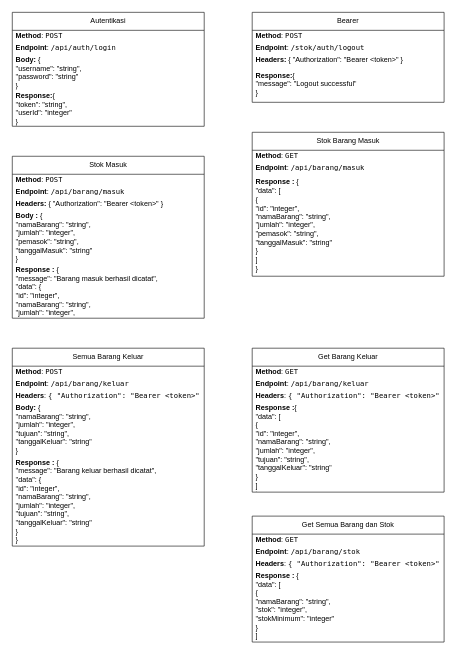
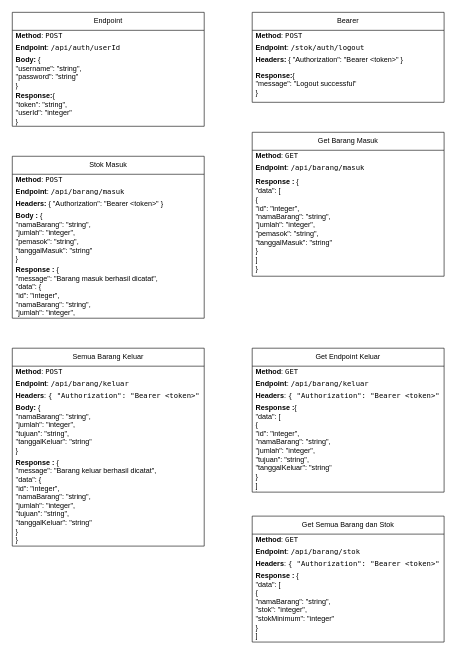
node "Autentikasi": label "Autentikasi" -> "Endpoint"
node "Endpoint: /api/auth/login": label "Endpoint: /api/auth/login" -> "Endpoint: /api/auth/userId"
node "Stok Barang Masuk": label "Stok Barang Masuk" -> "Get Barang Masuk"
node "Get Barang Keluar": label "Get Barang Keluar" -> "Get Endpoint Keluar"
